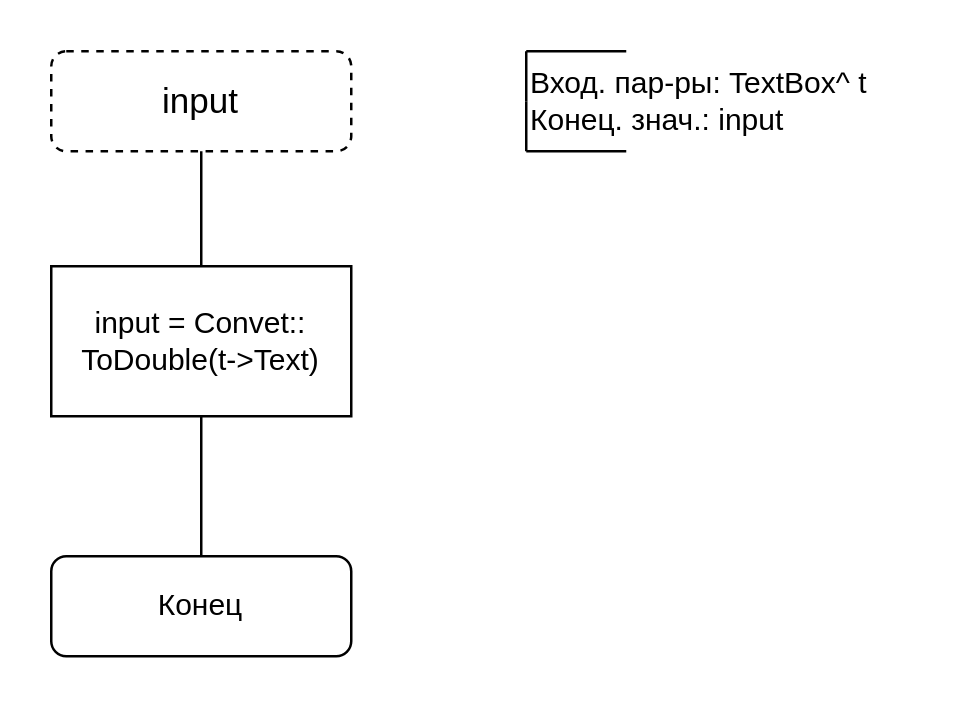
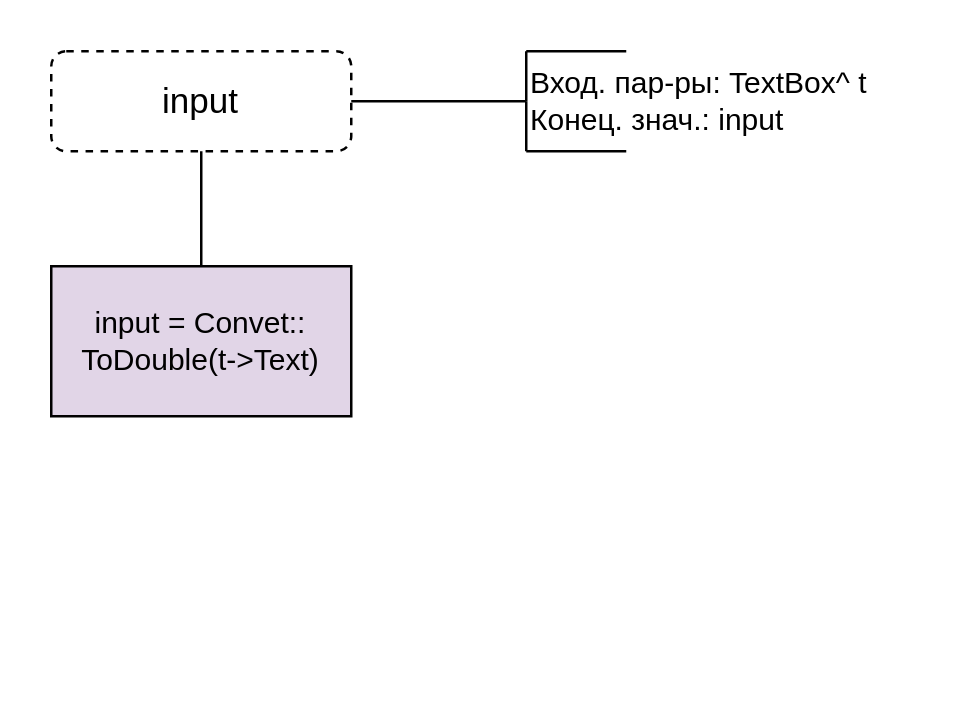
edge "input" -- "Вход. пар-ры: TextBox^ t Конец. знач.: input": added
node "input = Convet:: ToDouble(t->Text)": fillcolor #ffffff -> #e1d5e7
edge "input = Convet:: ToDouble(t->Text)" -- "Конец": removed
node "Конец": removed
